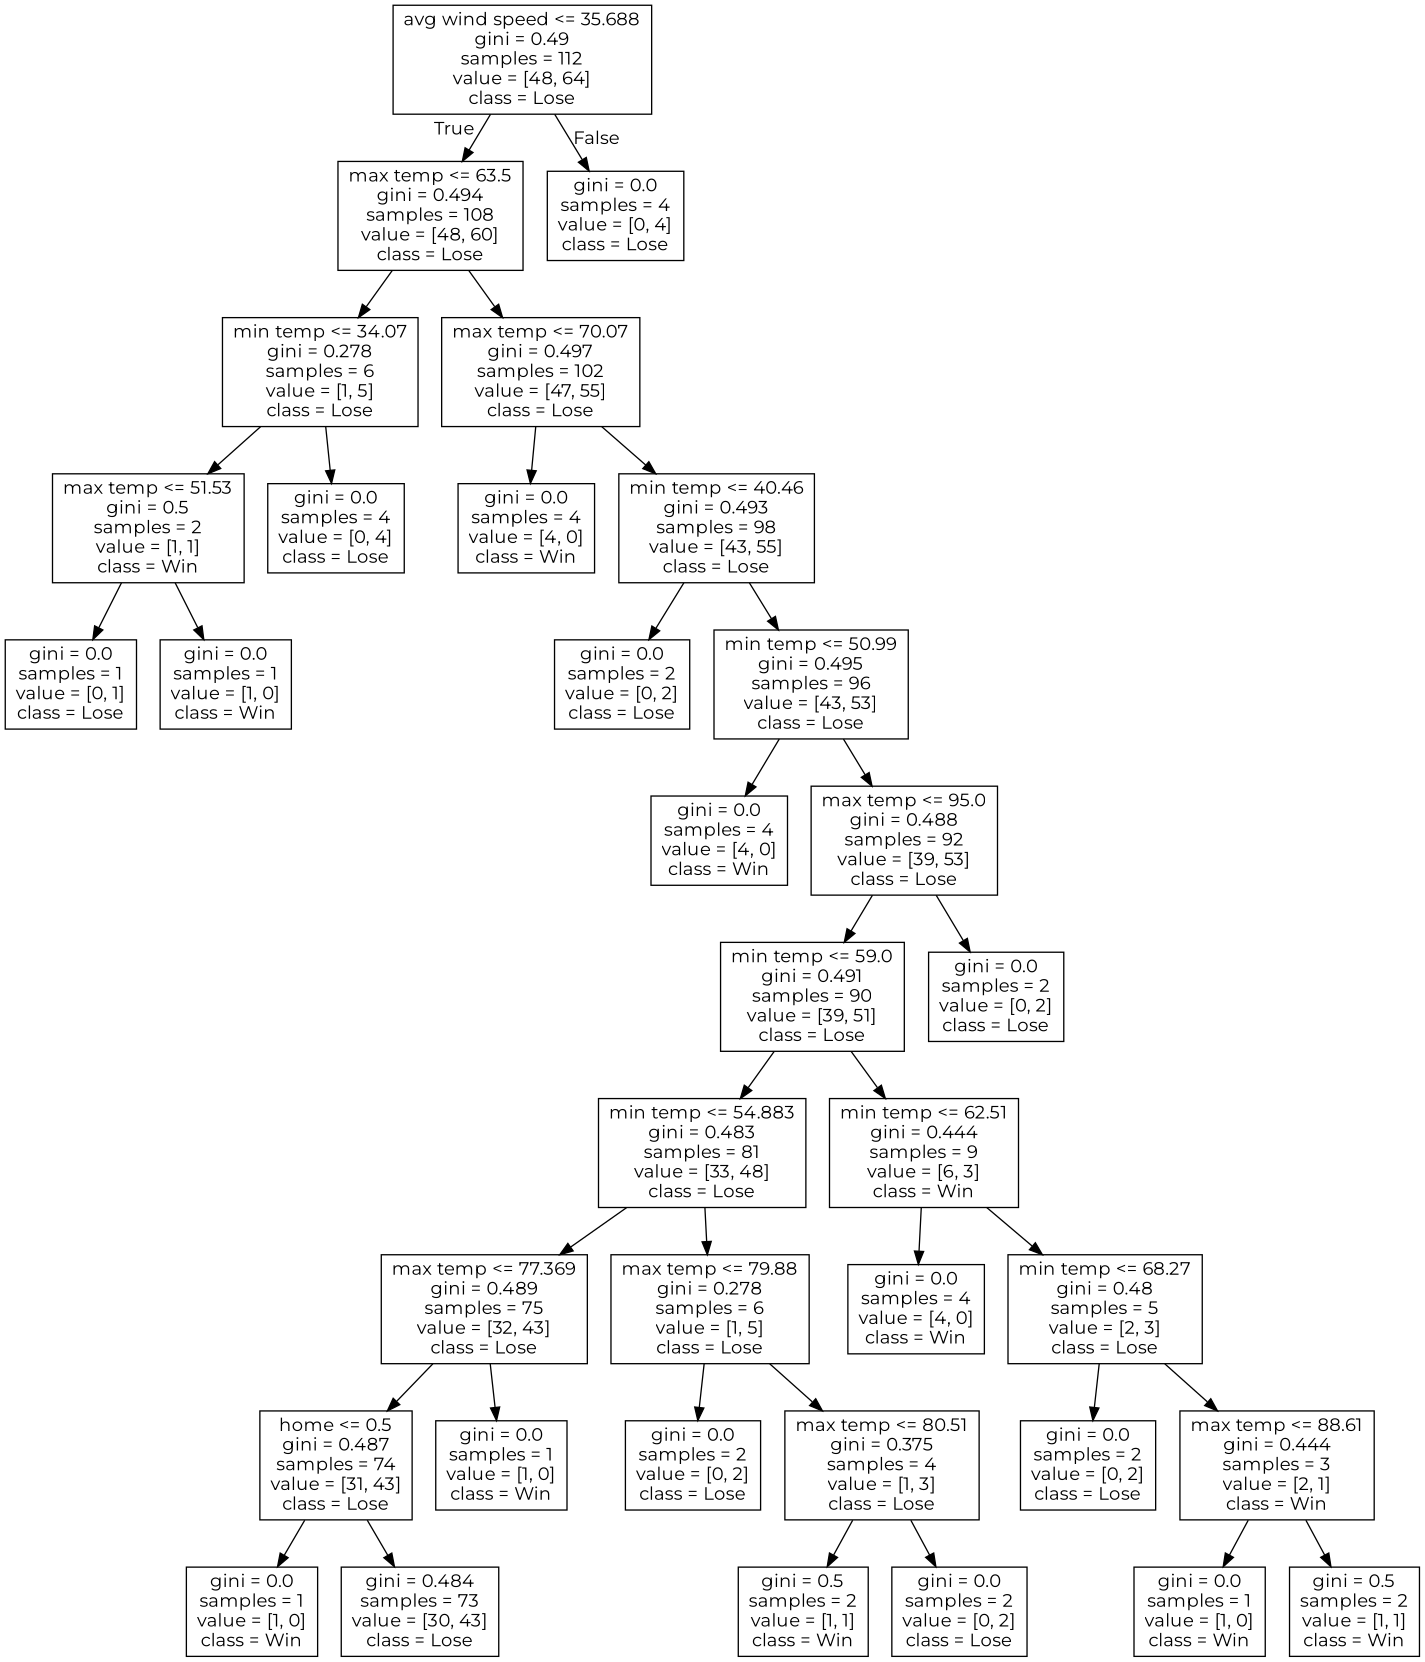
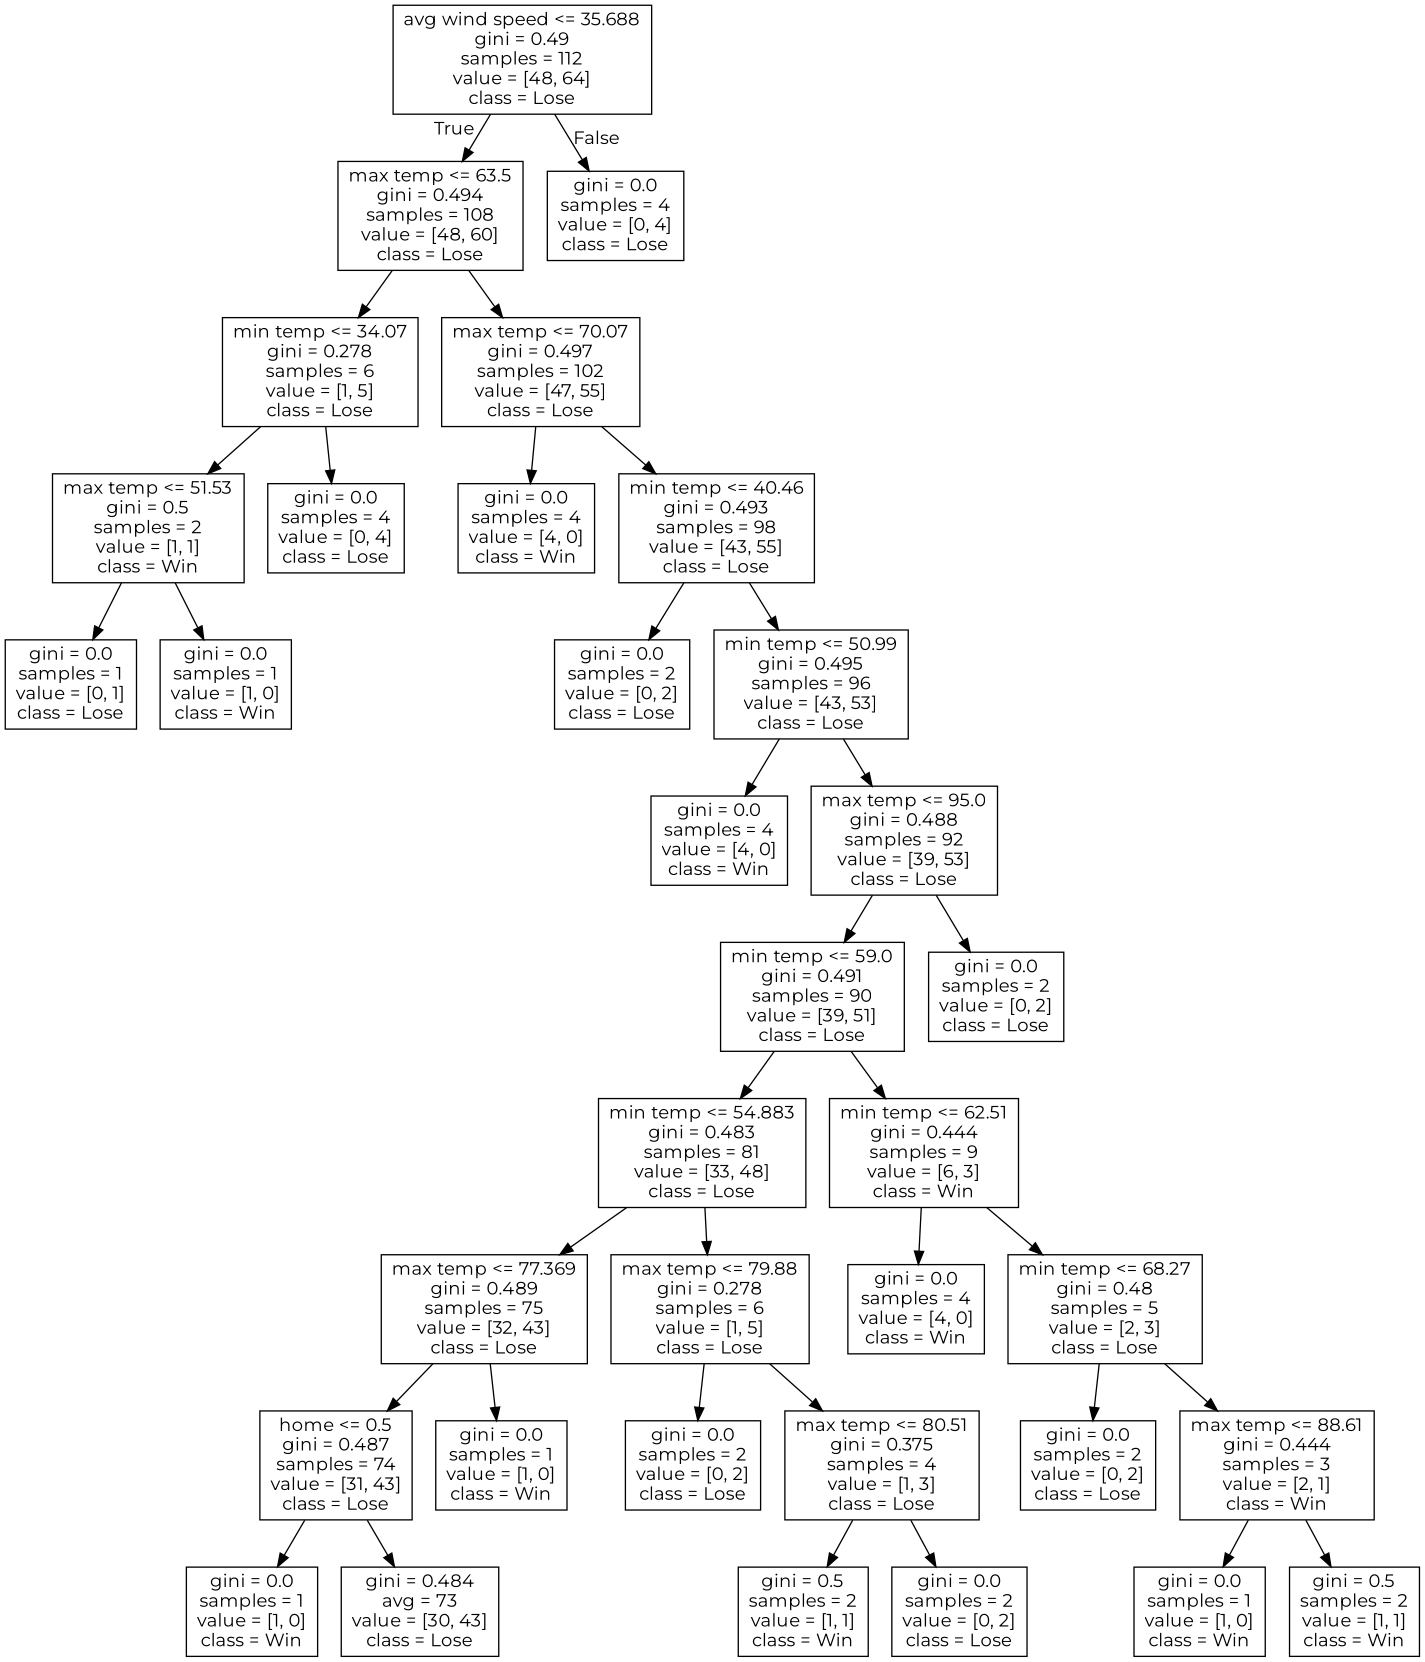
node "gini = 0.484 samples = 73 value = [30, 43] class = Lose": label "gini = 0.484 samples = 73 value = [30, 43] class = Lose" -> "gini = 0.484 avg = 73 value = [30, 43] class = Lose"
